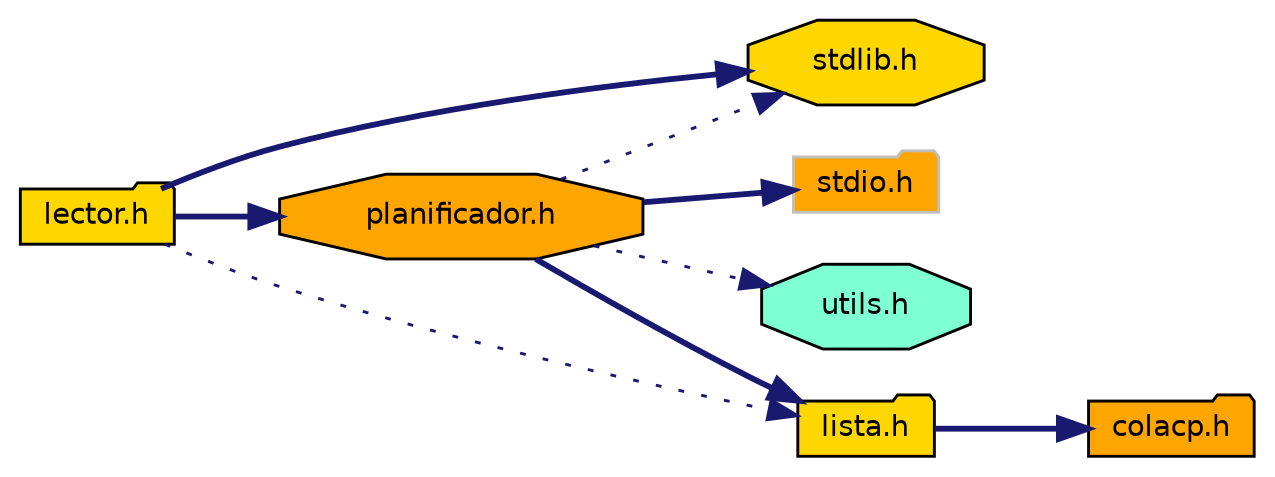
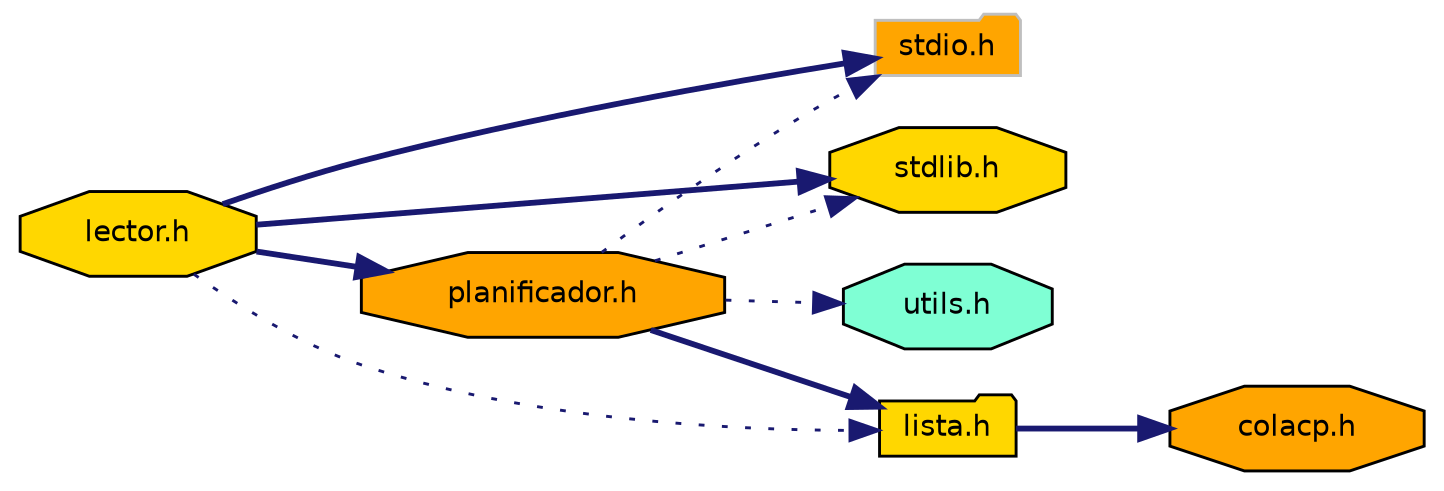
edge "lector.h" -> "stdio.h": added
edge "planificador.h" -> "stdio.h": style bold -> dotted
node "lector.h": shape folder -> octagon
node "colacp.h": shape folder -> octagon
